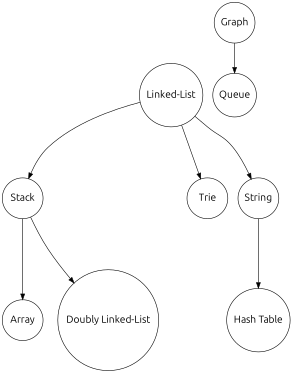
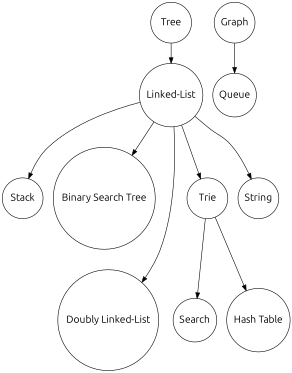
node "Tree": added
node "Binary Search Tree": added
edge "Stack" -> "Doubly Linked-List": now "Linked-List" -> "Doubly Linked-List"
edge "String" -> "Hash Table": now "Trie" -> "Hash Table"
node "Array": removed
node "Search": added
